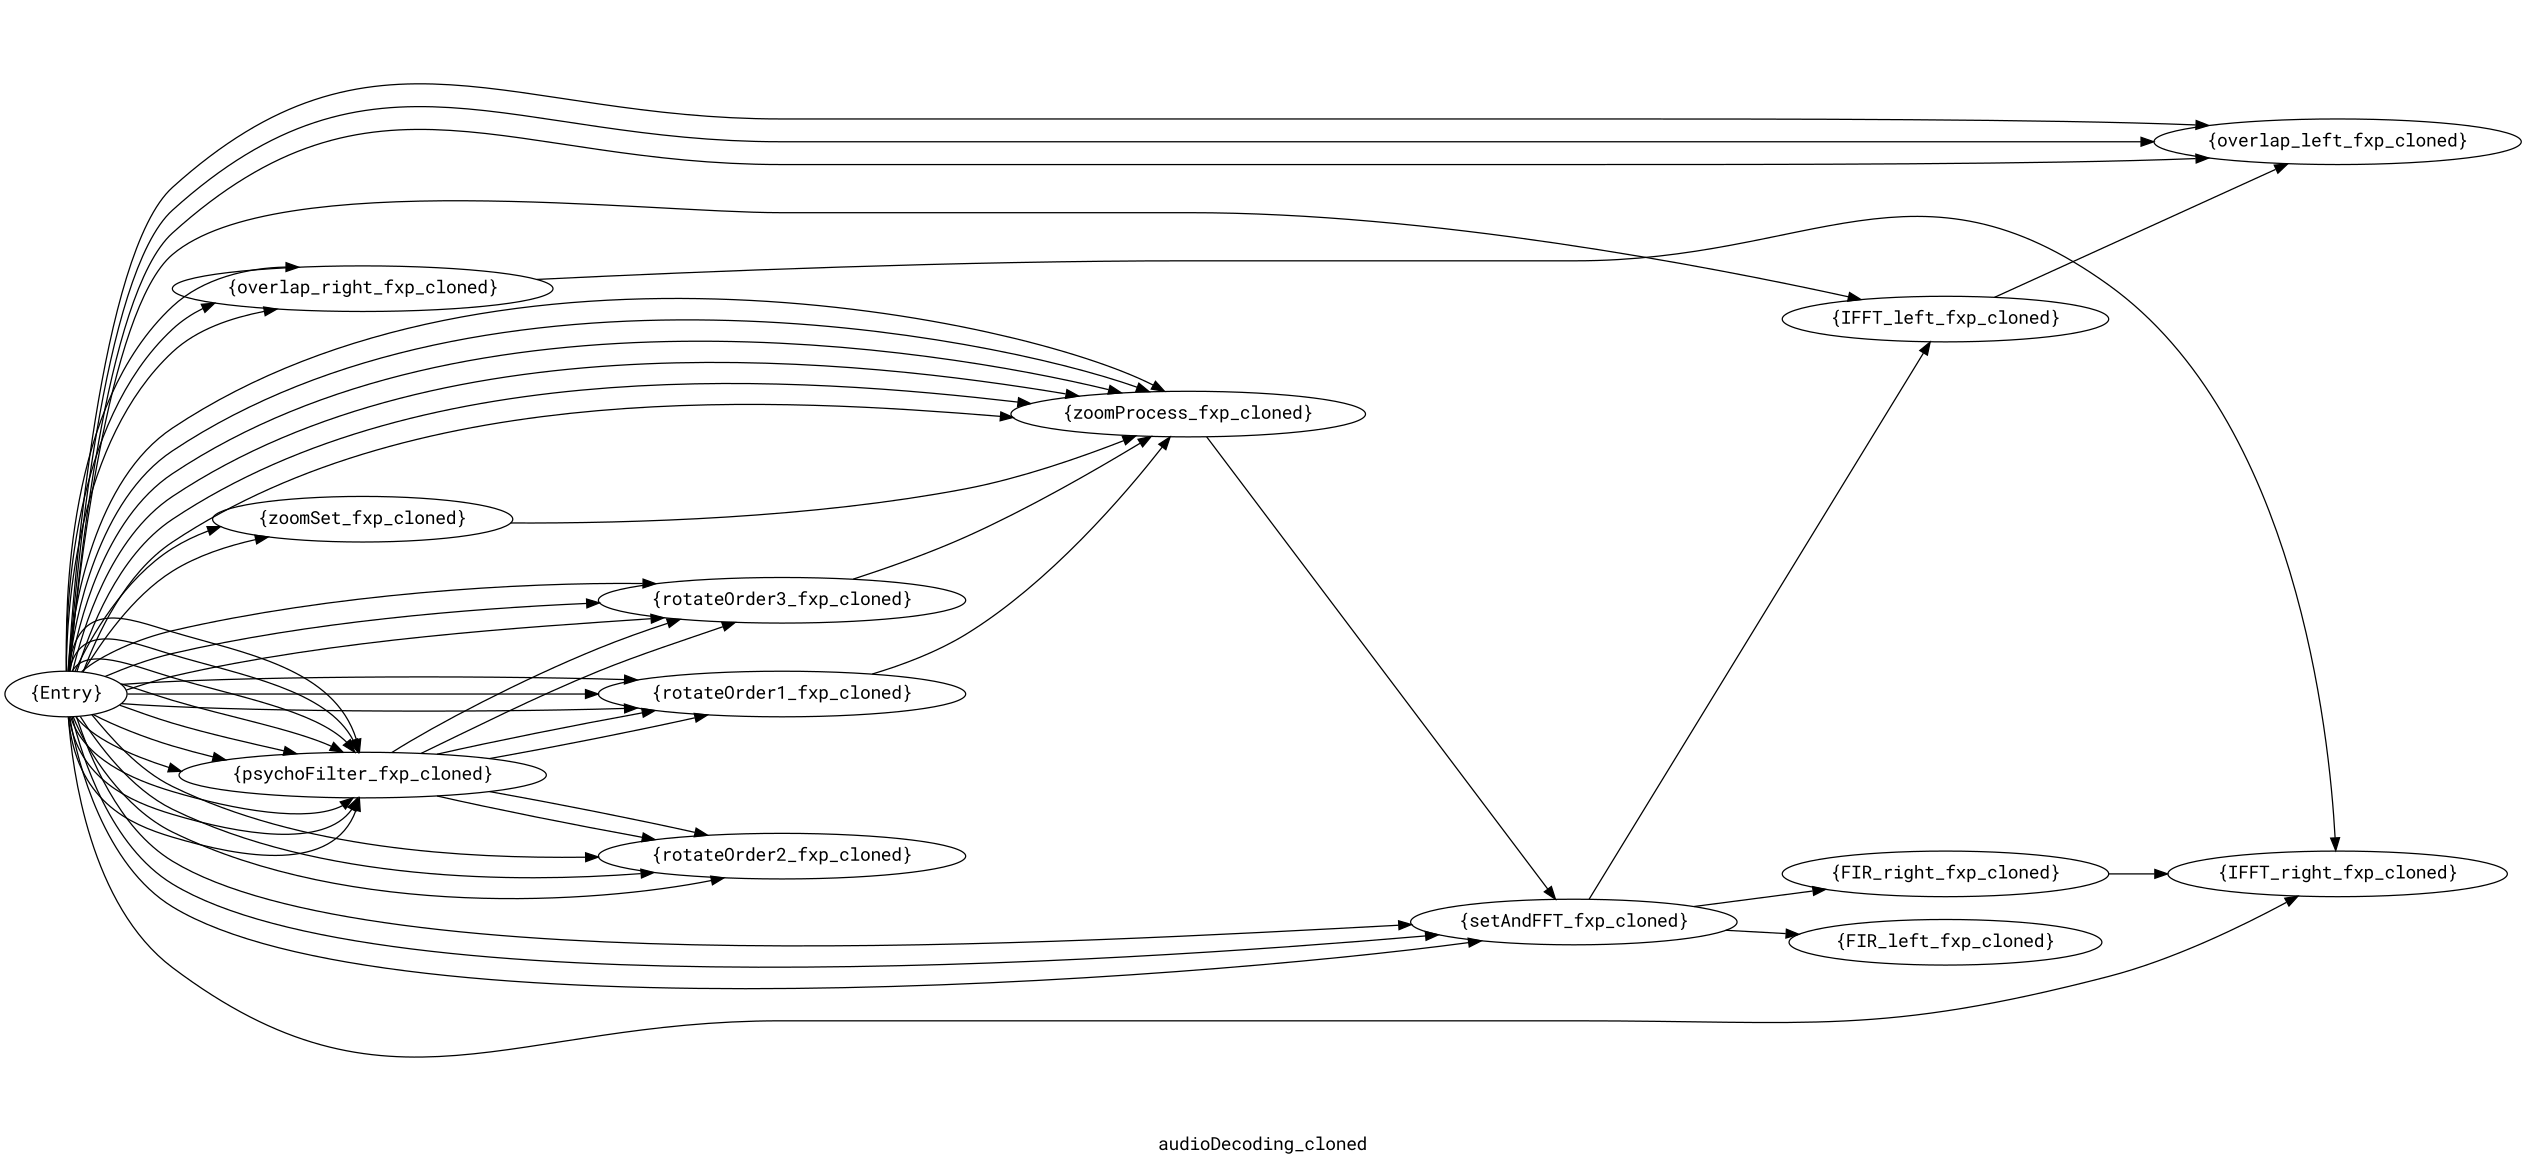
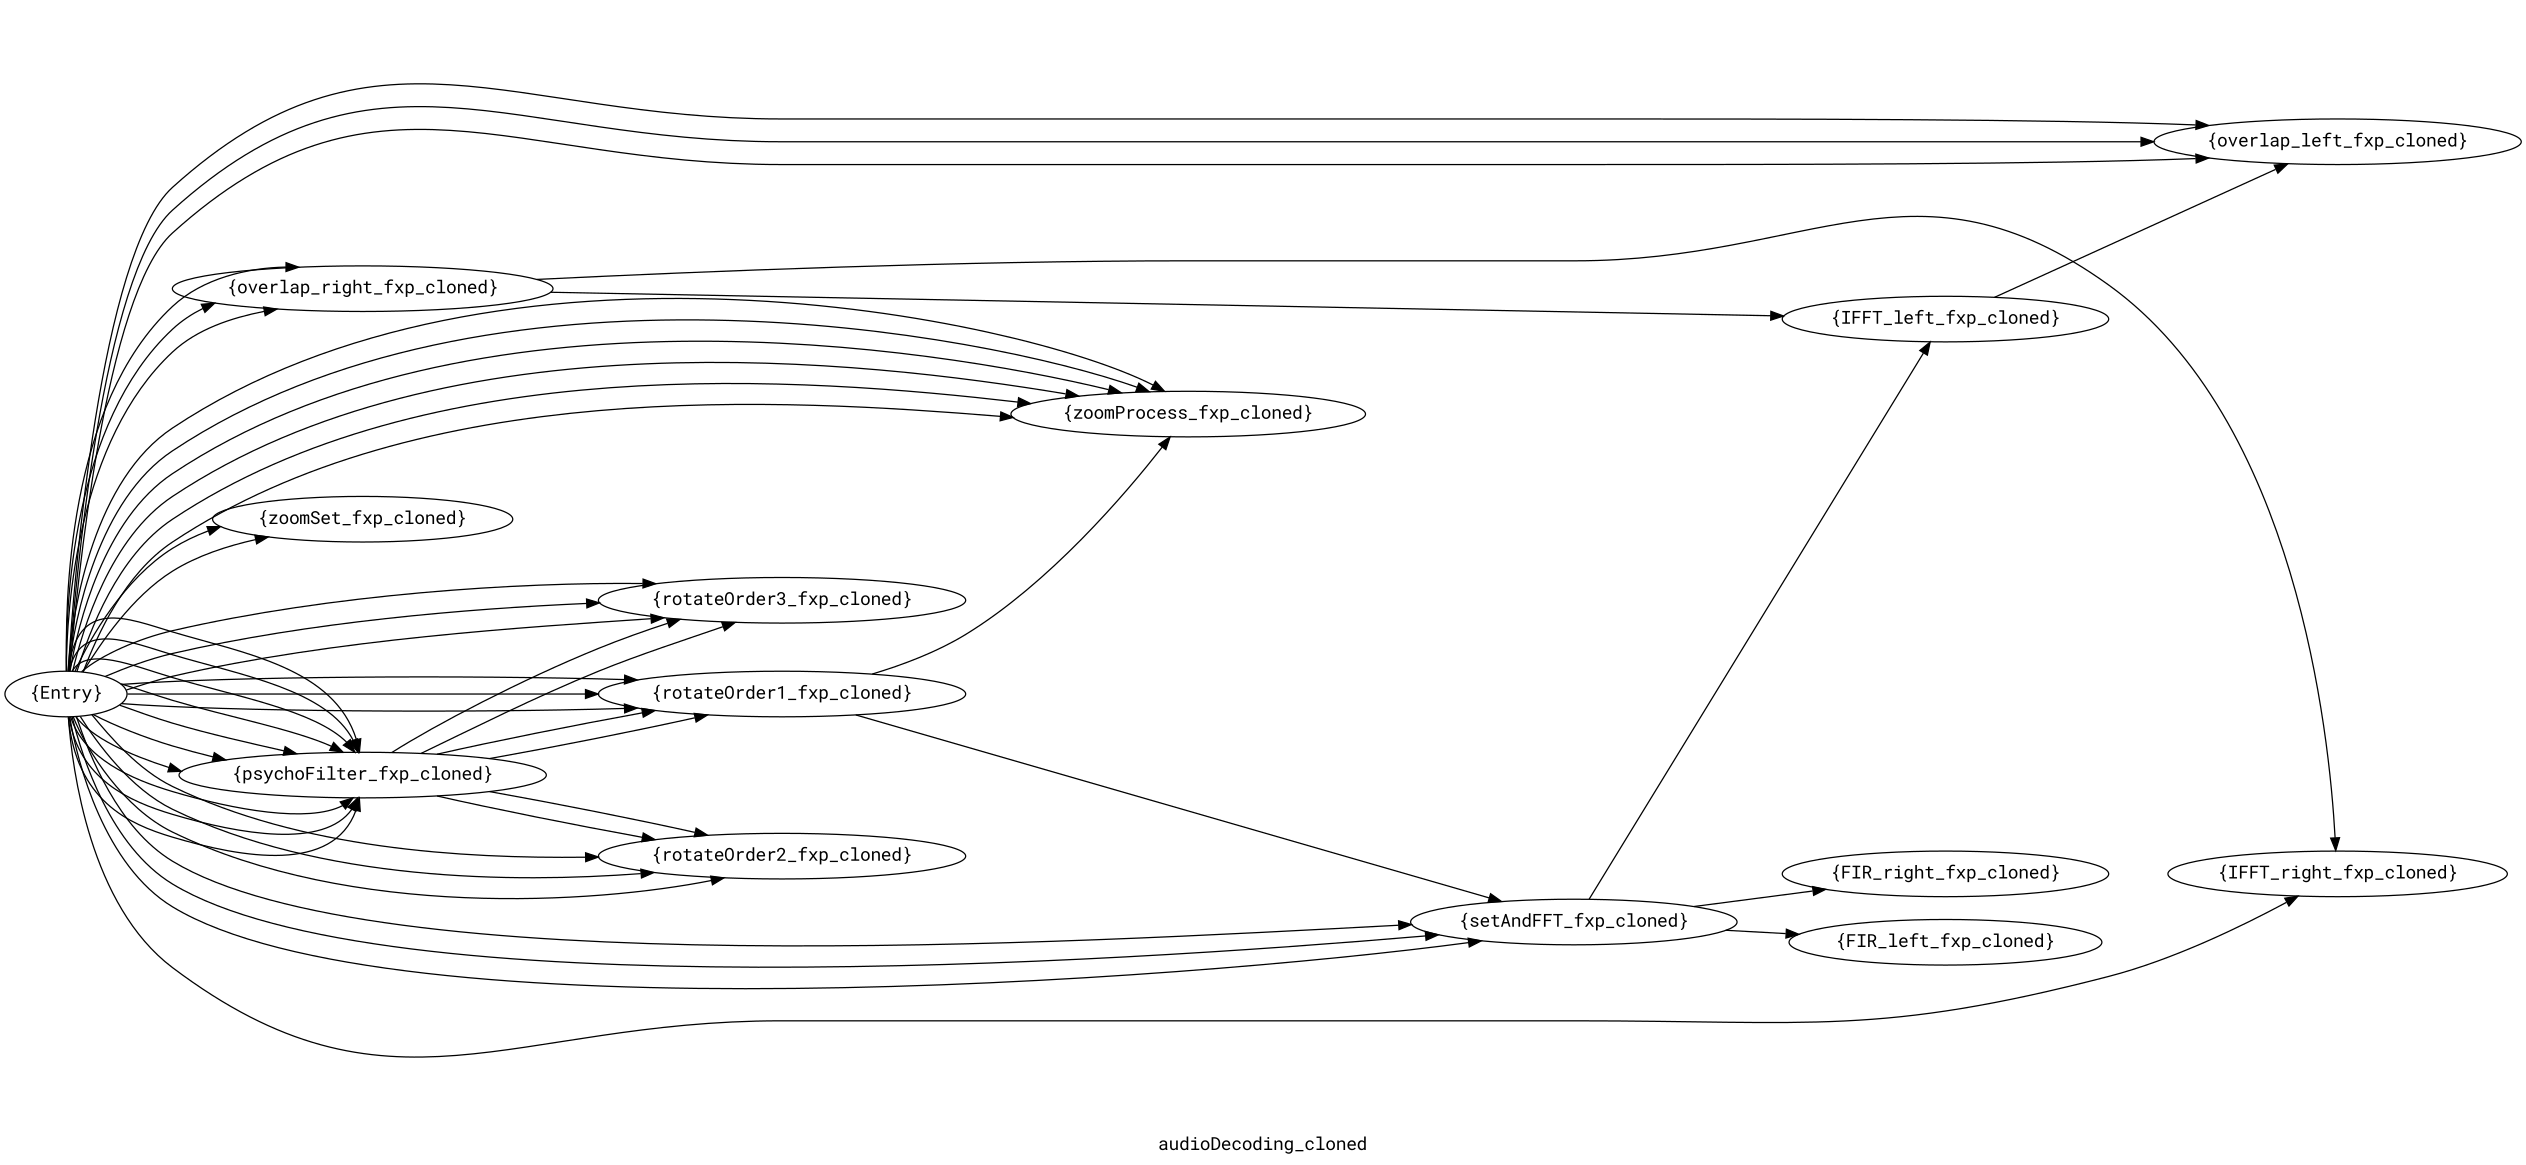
edge "{Entry}" -> "{IFFT_left_fxp_cloned}": now "{overlap_right_fxp_cloned}" -> "{IFFT_left_fxp_cloned}"
edge "{zoomSet_fxp_cloned}" -> "{zoomProcess_fxp_cloned}": removed
edge "{rotateOrder3_fxp_cloned}" -> "{zoomProcess_fxp_cloned}": removed
edge "{zoomProcess_fxp_cloned}" -> "{setAndFFT_fxp_cloned}": now "{rotateOrder1_fxp_cloned}" -> "{setAndFFT_fxp_cloned}"
edge "{FIR_right_fxp_cloned}" -> "{IFFT_right_fxp_cloned}": removed
